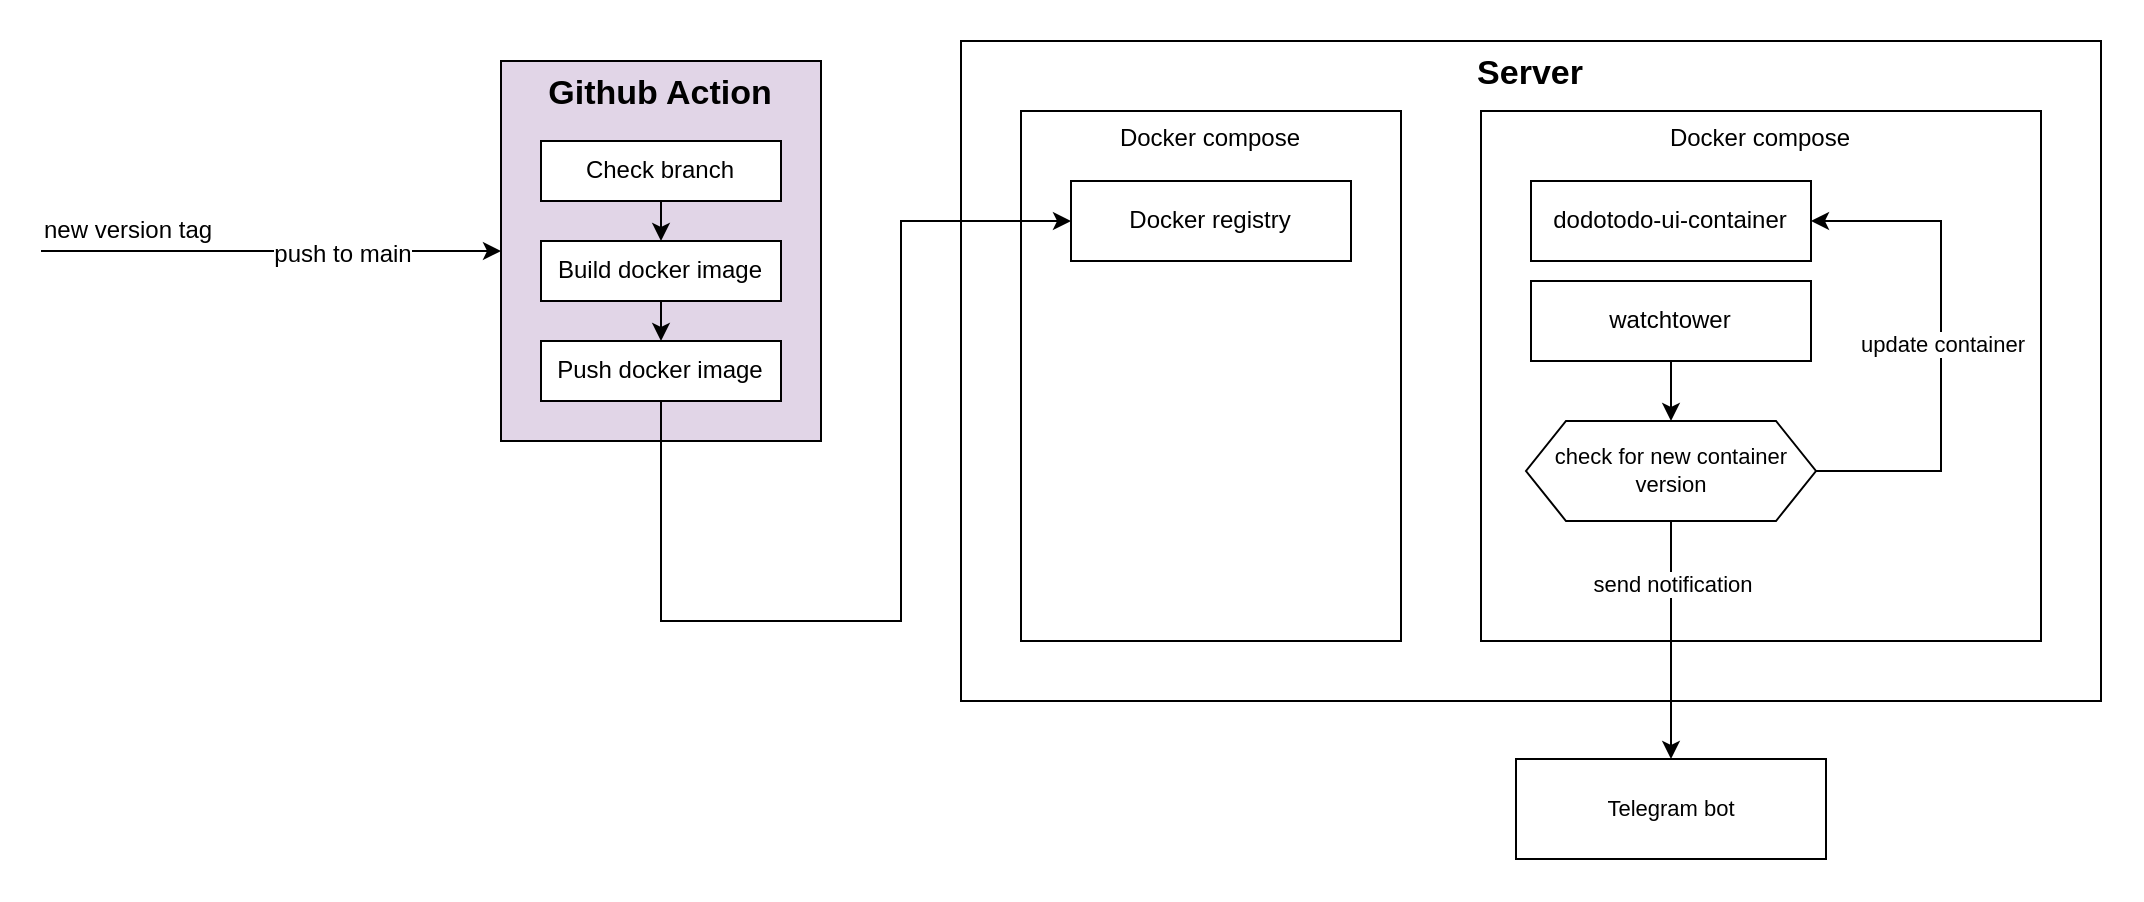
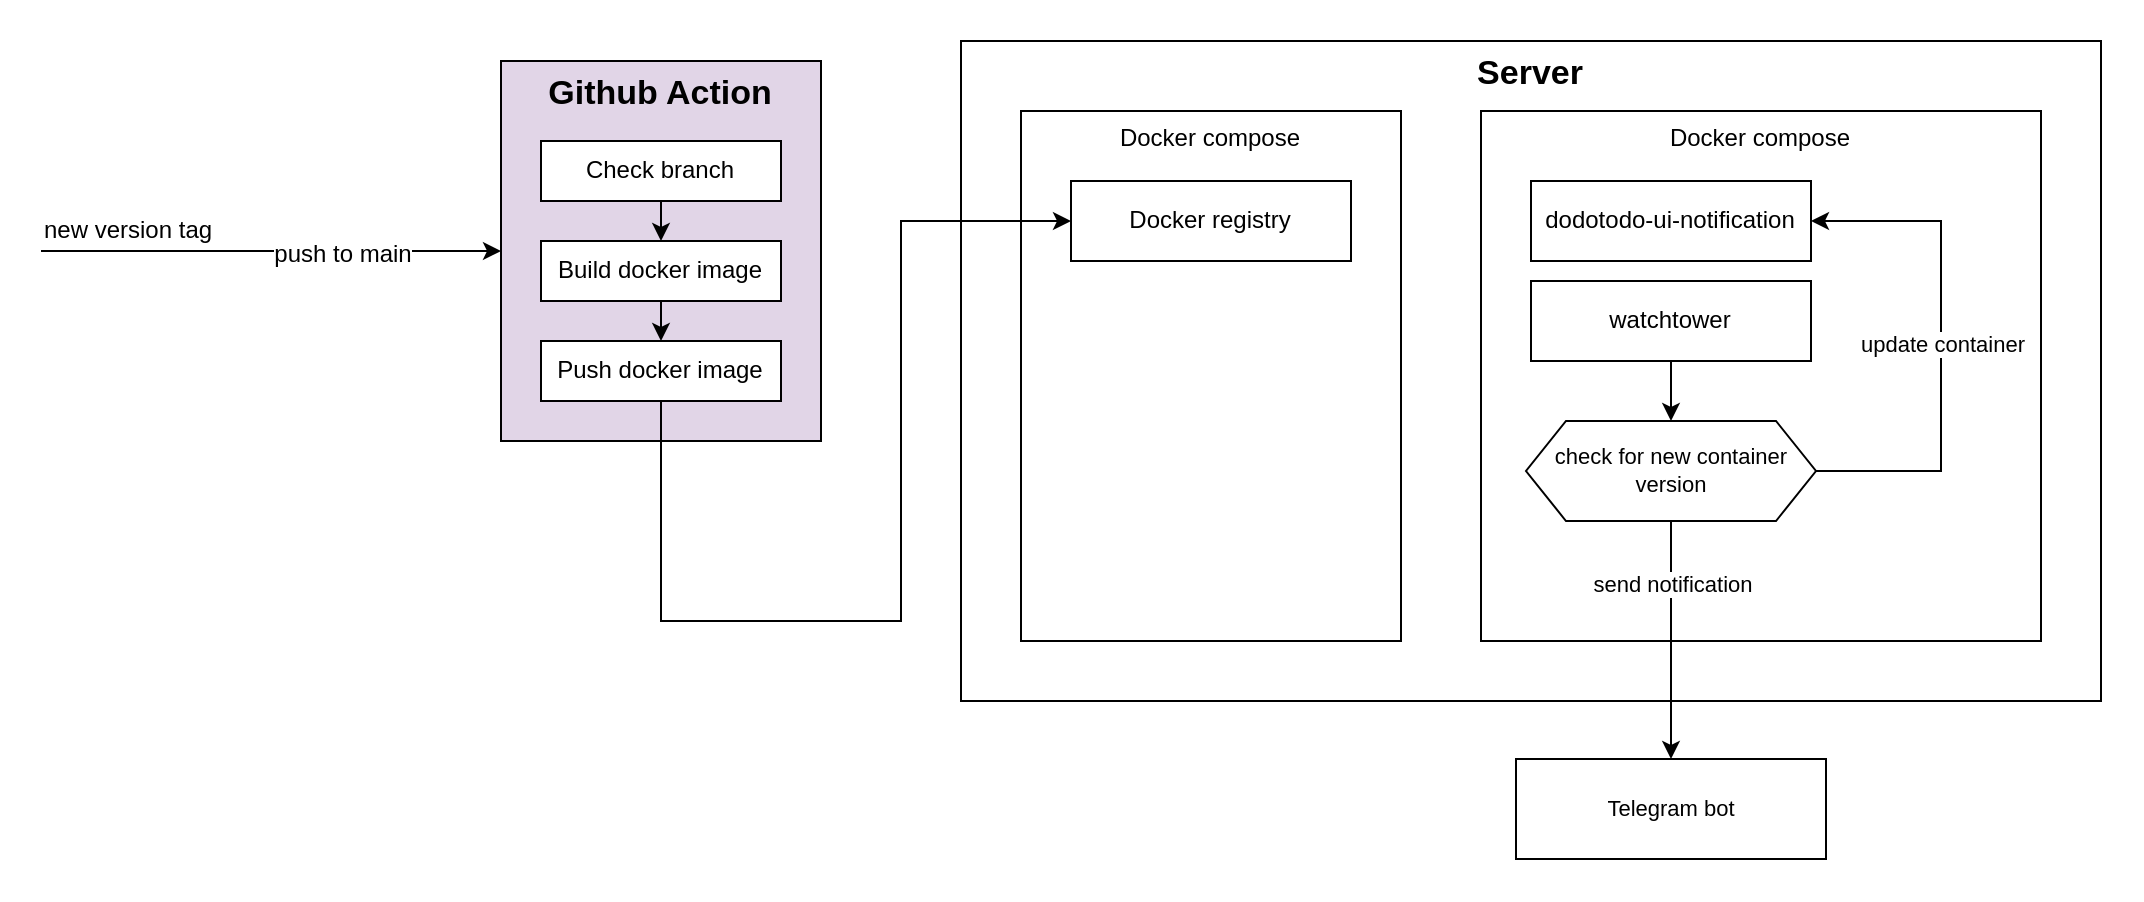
node "dodotodo-ui-container": label "dodotodo-ui-container" -> "dodotodo-ui-notification"
